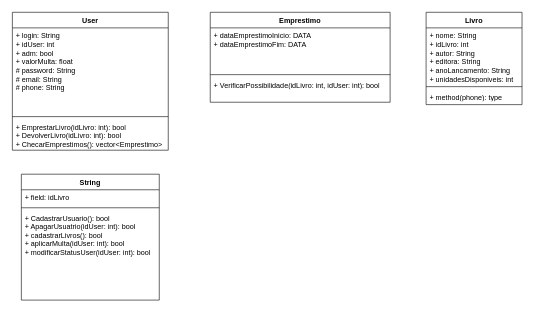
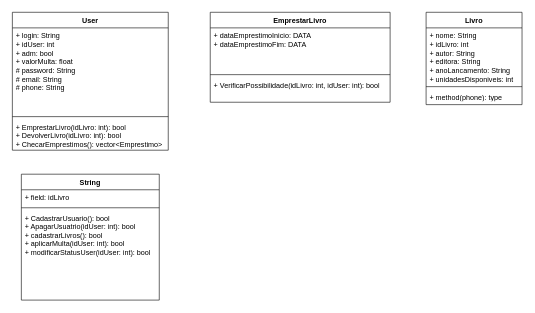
node "Emprestimo": label "Emprestimo" -> "EmprestarLivro"
